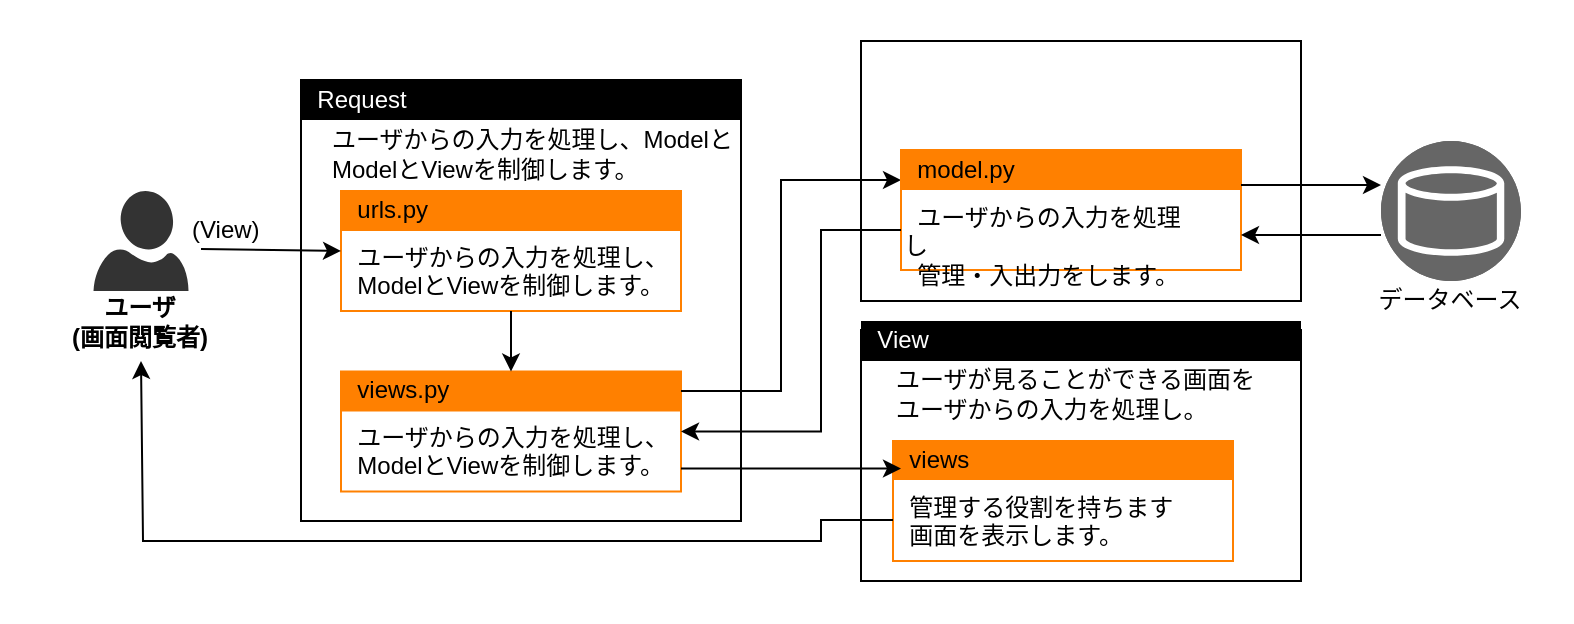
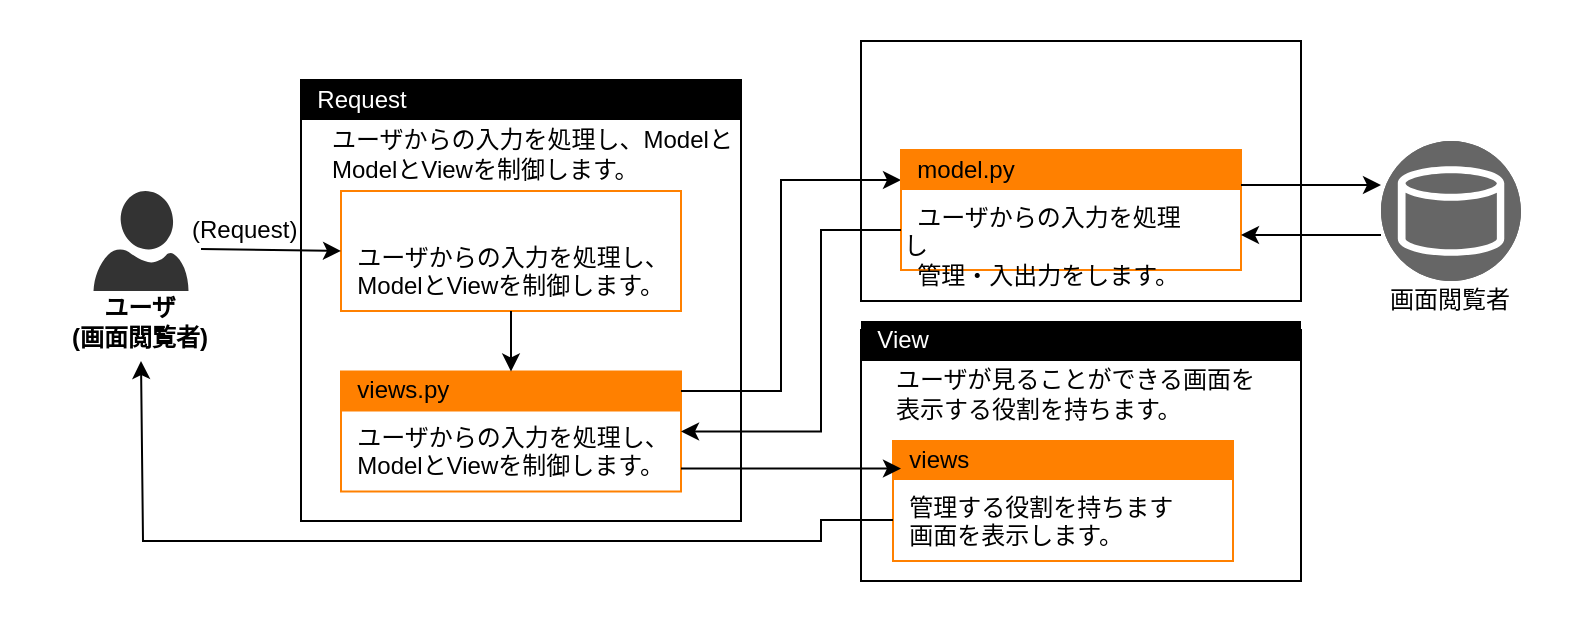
node "urls.py": removed
node "(View)": label "(View)" -> "(Request)"
node "データベース": label "データベース" -> "画面閲覧者"
node "ユーザが見ることができる画面を ユーザからの入力を処理し。": label "ユーザが見ることができる画面を ユーザからの入力を処理し。" -> "ユーザが見ることができる画面を 表示する役割を持ちます。"
